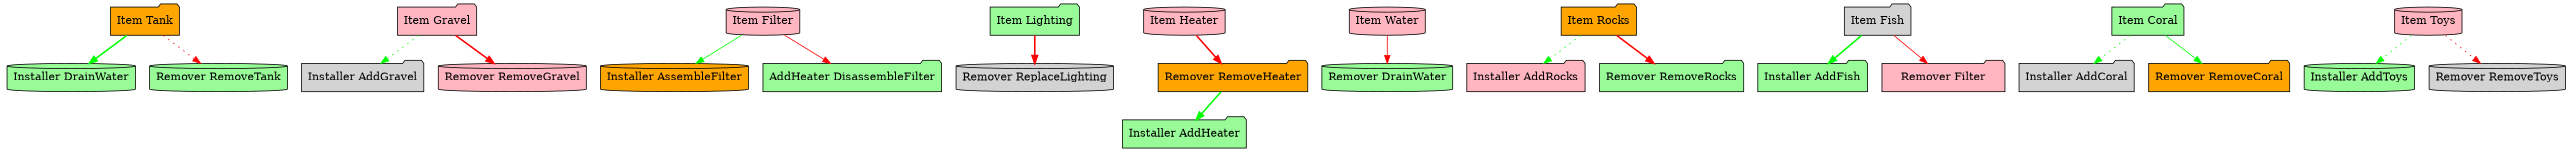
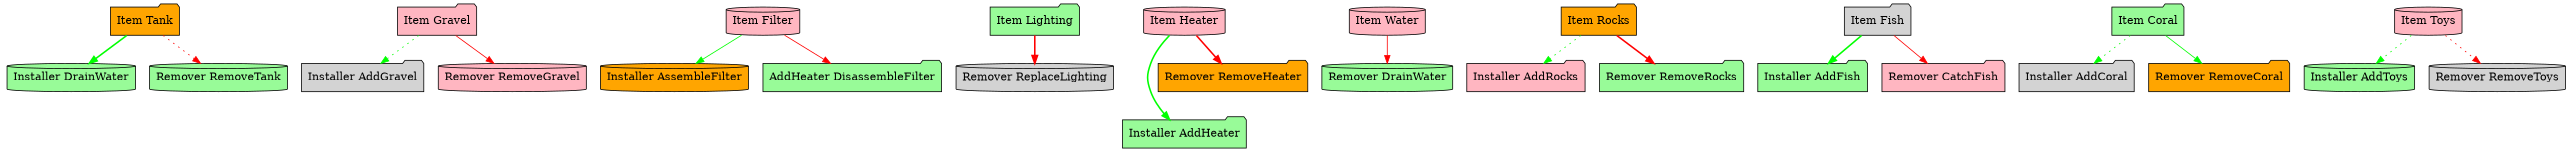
edge "Item Gravel" -> "Remover RemoveGravel": style bold -> solid
node "Remover Filter": label "Remover Filter" -> "Remover CatchFish"
edge "Remover RemoveHeater" -> "Installer AddHeater": now "Item Heater" -> "Installer AddHeater"
